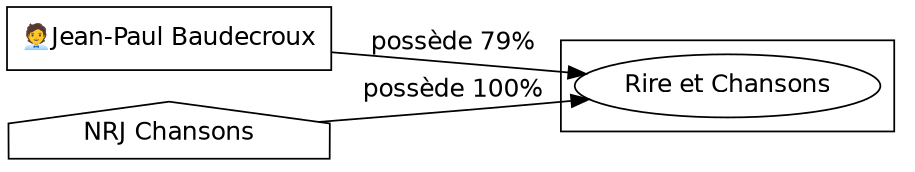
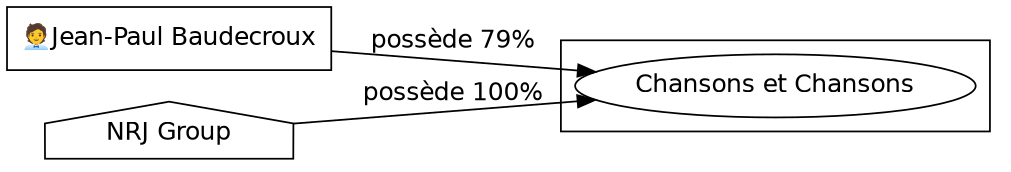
node "Rire et Chansons": label "Rire et Chansons" -> "Chansons et Chansons"
node "NRJ Chansons": label "NRJ Chansons" -> "NRJ Group"
